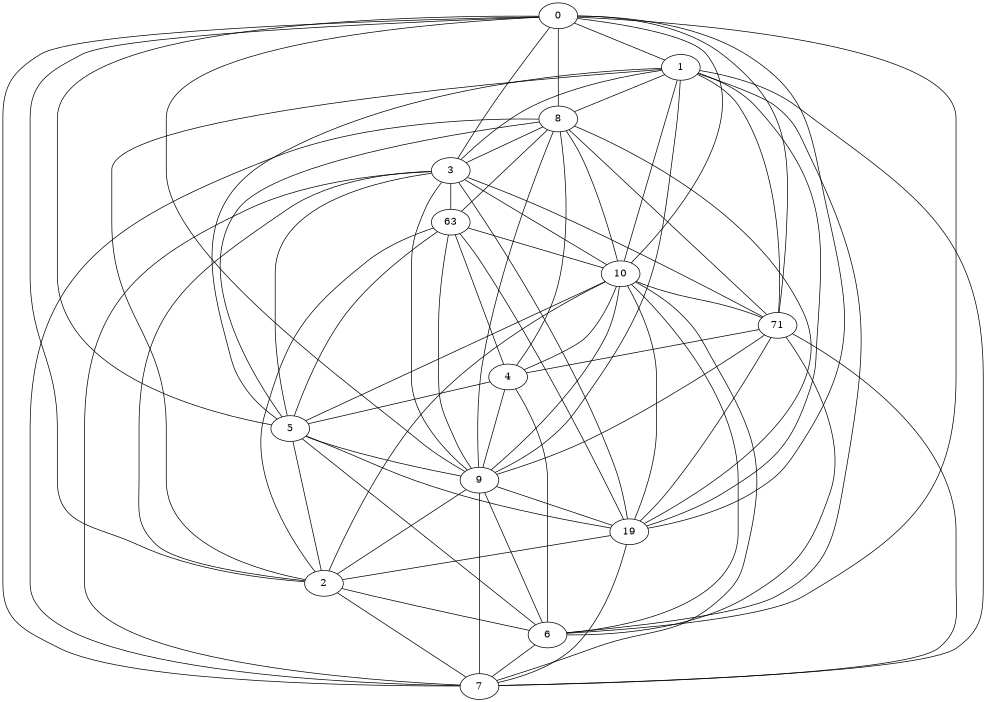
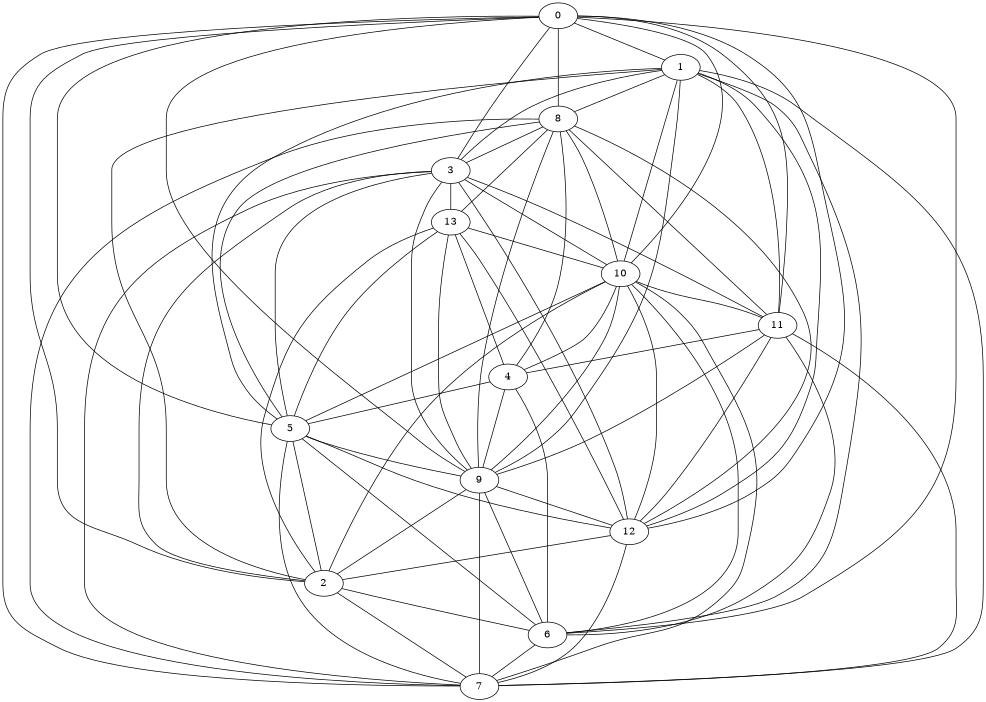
node "63": label "63" -> "13"
node "71": label "71" -> "11"
node "19": label "19" -> "12"
edge "5" -- "7": added
